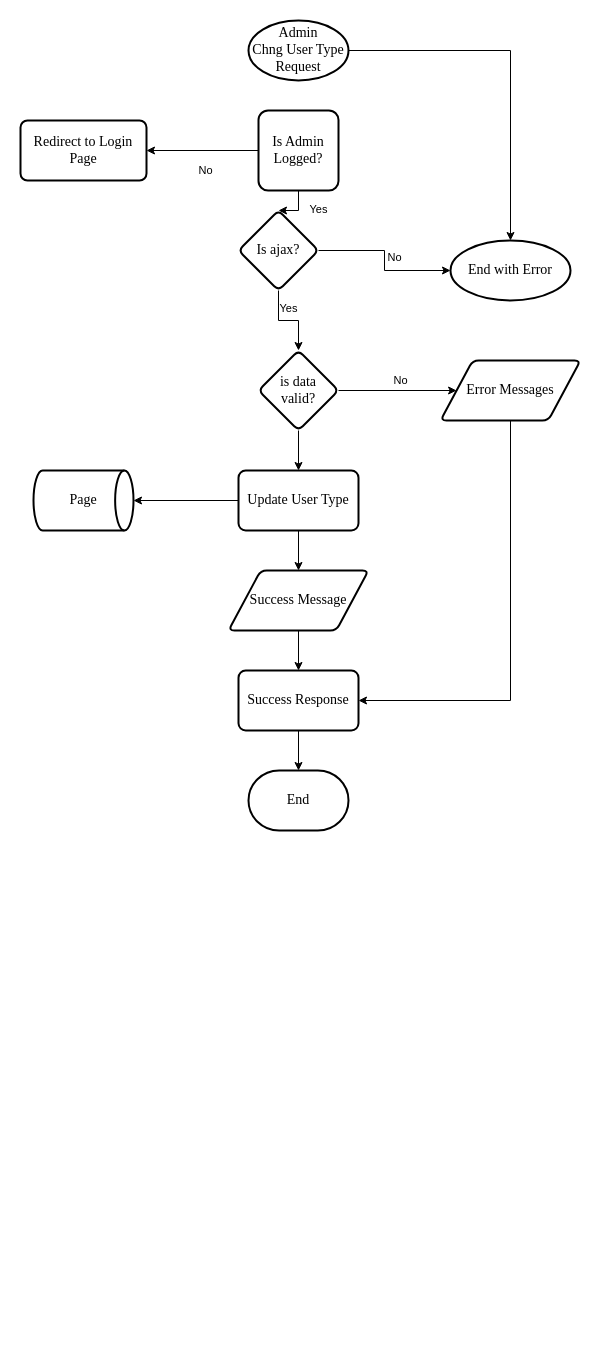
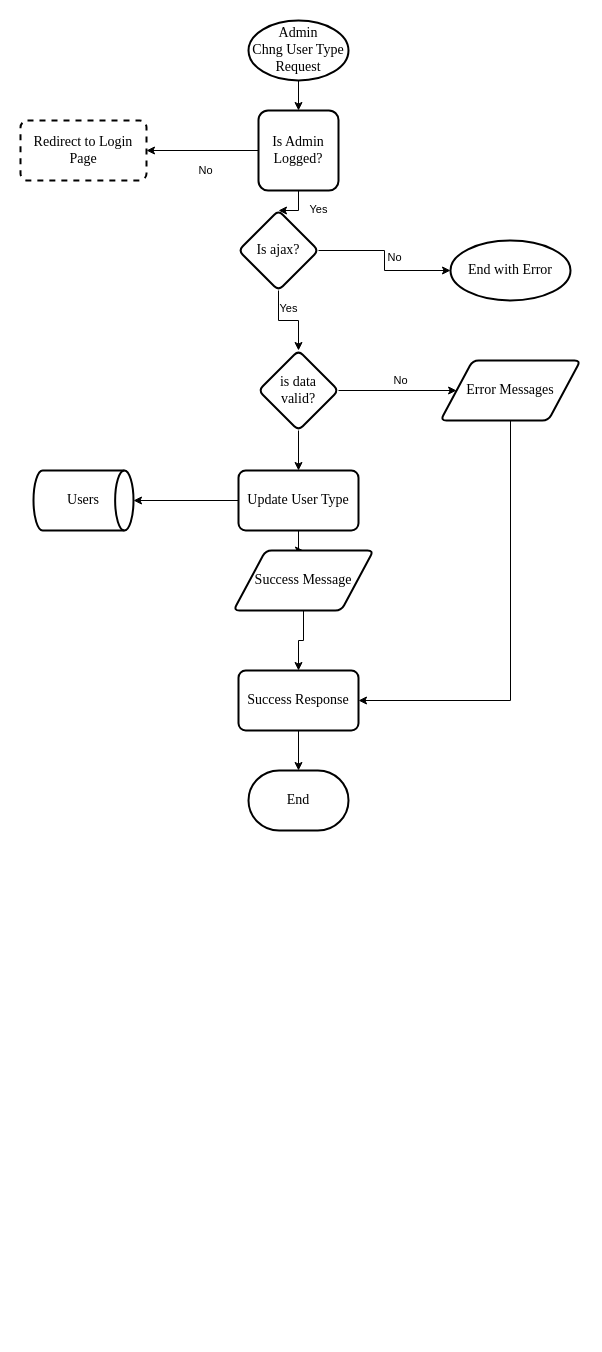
edge "Admin Chng User Type Request" -> "End with Error": now "Admin Chng User Type Request" -> "Is Admin Logged?"
node "Redirect to Login Page": style solid -> dashed
node "Page": label "Page" -> "Users"
node "Success Message": moved (299, 601) -> (304, 581)
